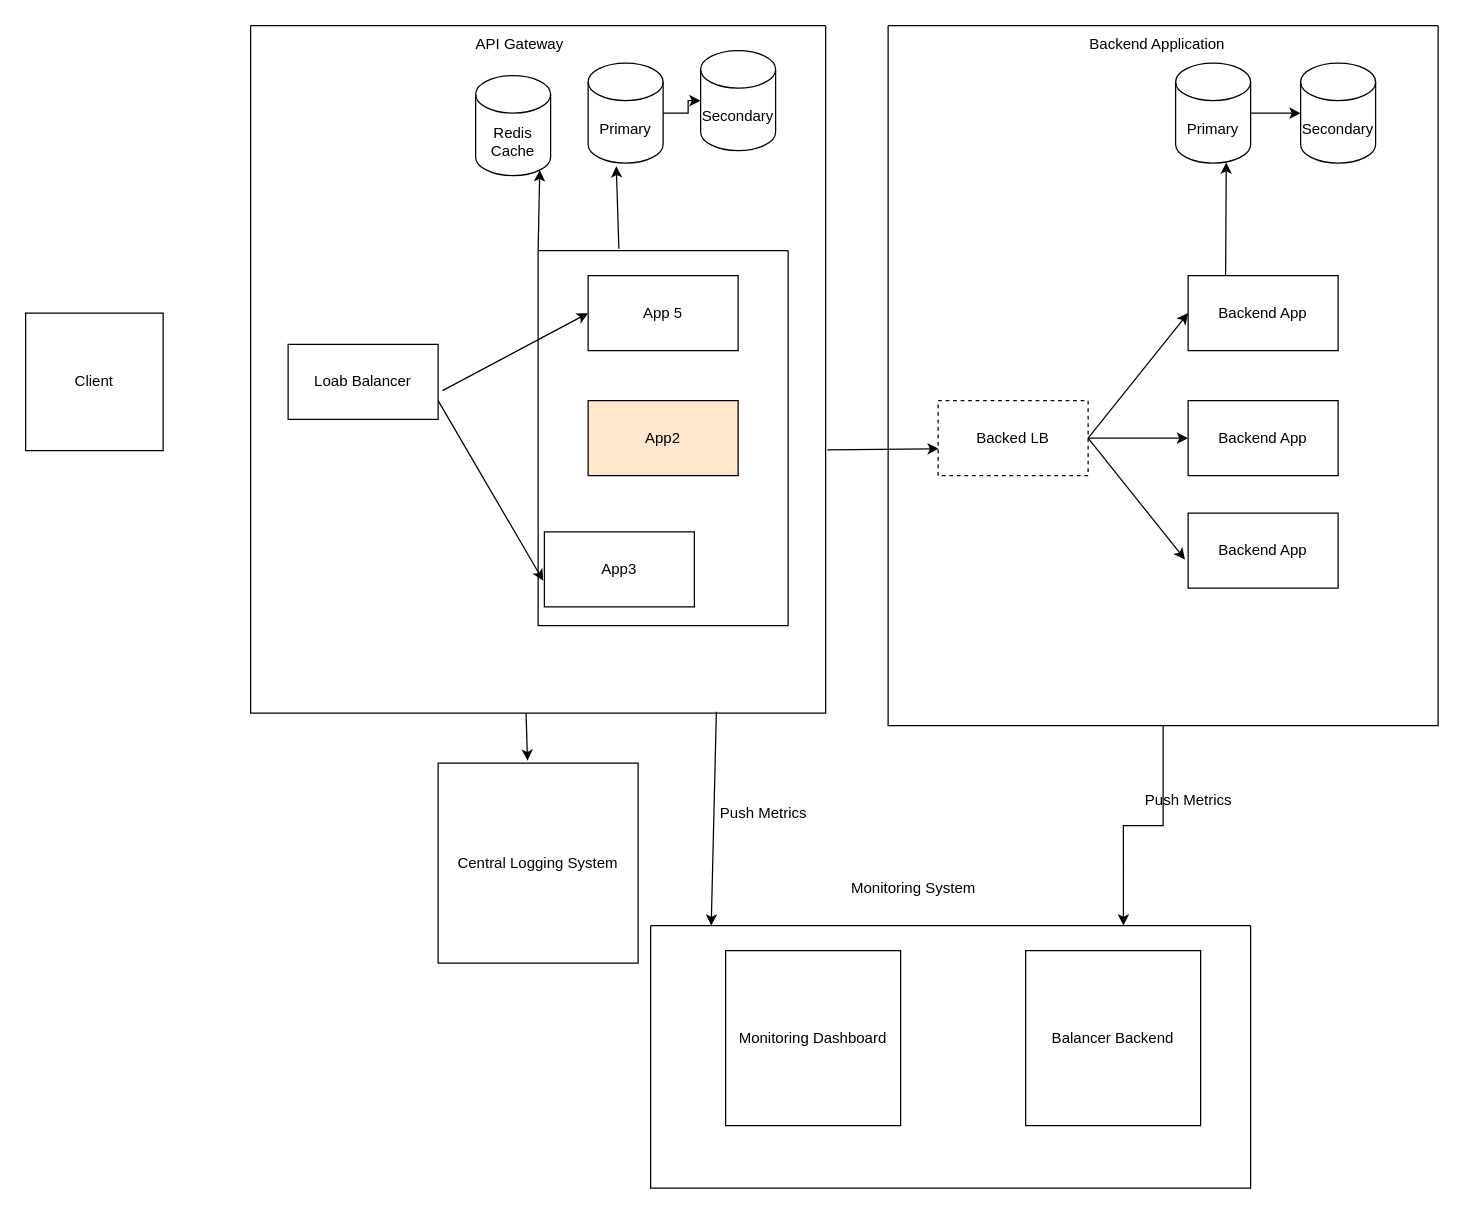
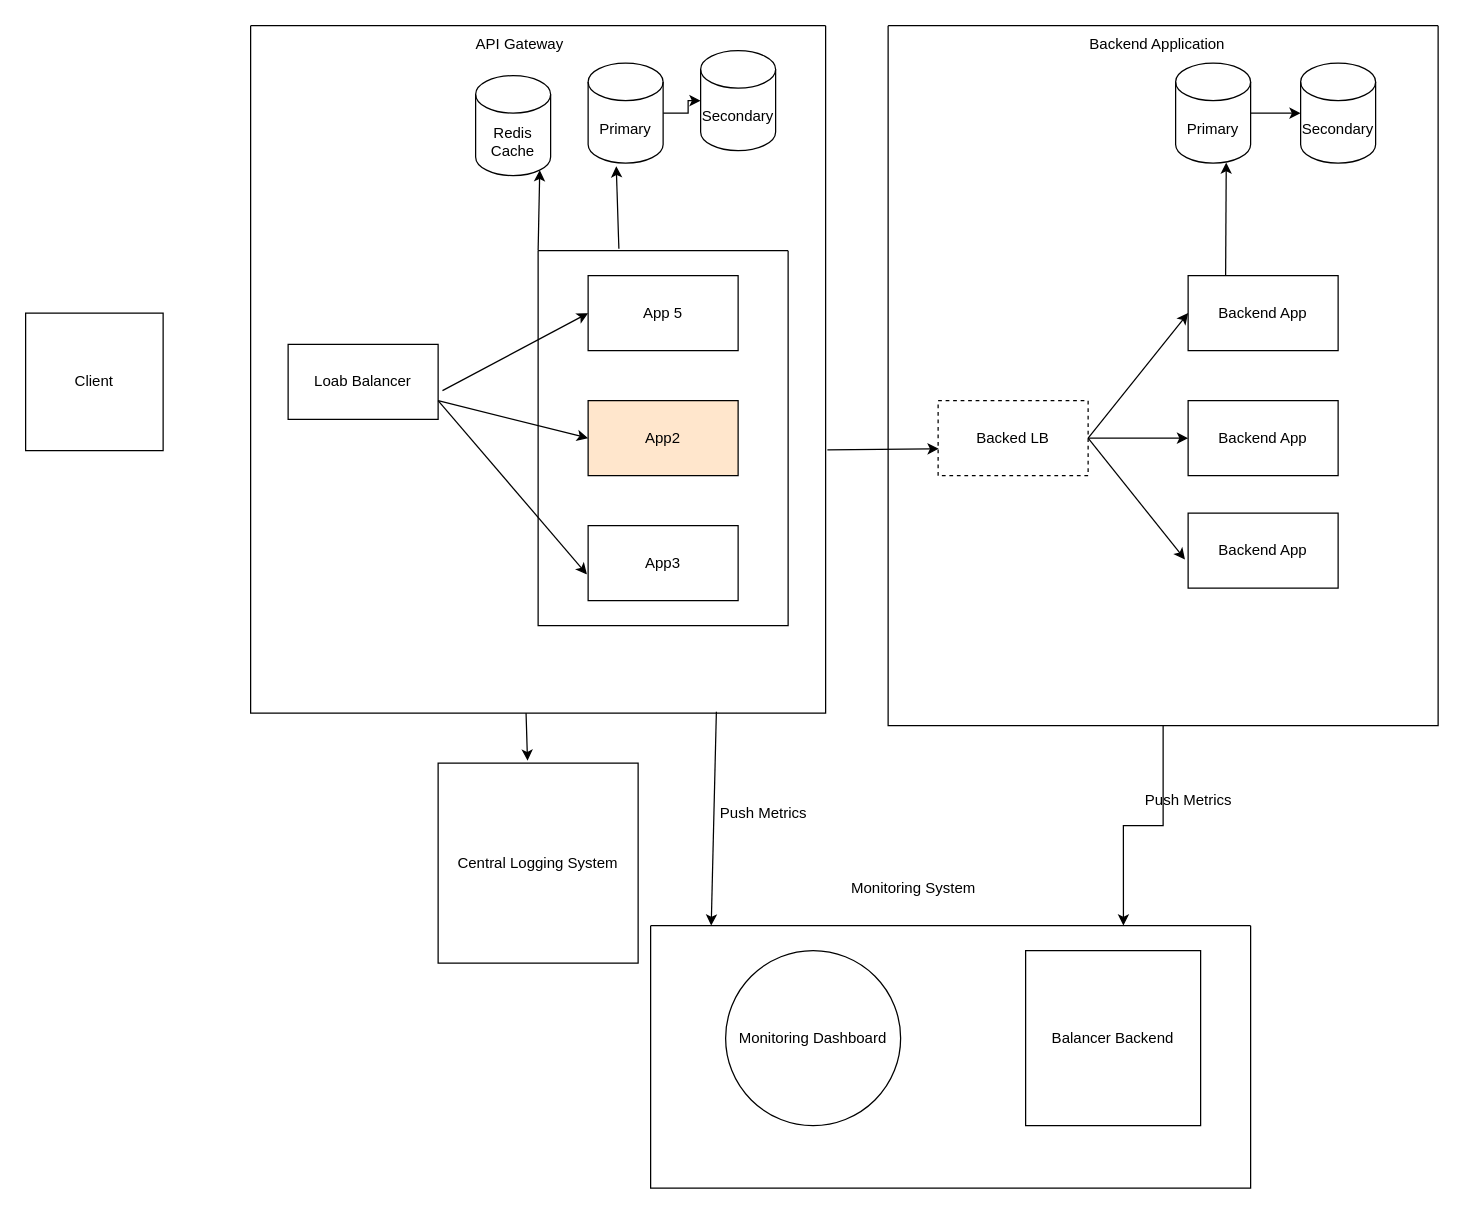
edge "Loab Balancer" -> "App2": added
node "App3": moved (619, 569) -> (663, 563)
node "Monitoring Dashboard": shape rectangle -> ellipse
